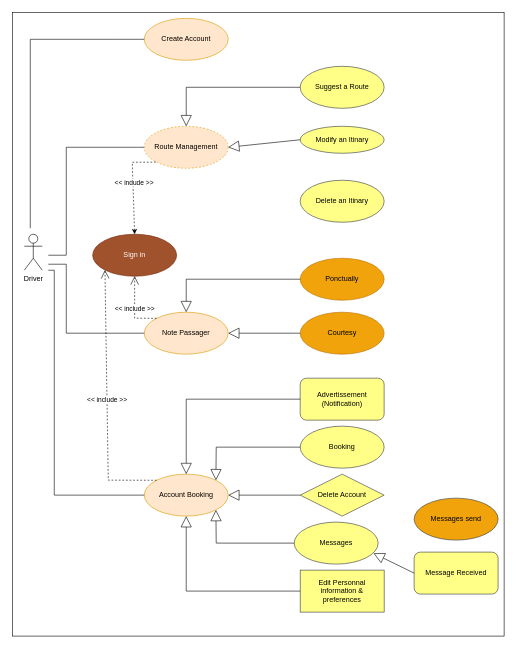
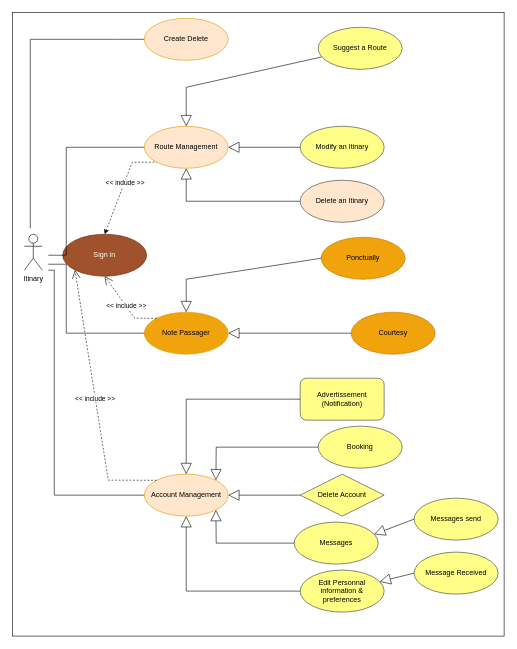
node "Create Account": label "Create Account" -> "Create Delete"
node "Suggest a Route": moved (342, 87) -> (360, 48)
node "Modify an Itinary": size 84x27 -> 84x42
node "Route Management": style dashed -> solid
edge "Delete an Itinary" -> "Route Management": added
node "Delete an Itinary": fillcolor #ffff88 -> #ffe6cc
node "Sign in": moved (135, 255) -> (105, 255)
node "Driver": label "Driver" -> "Itinary"
node "Ponctually": moved (342, 279) -> (363, 258)
node "Note Passager": fillcolor #ffe6cc -> #f0a30a
node "Courtesy": moved (342, 333) -> (393, 333)
node "Booking": moved (342, 447) -> (360, 447)
node "Account Booking": label "Account Booking" -> "Account Management"
node "Messages send": fillcolor #f0a30a -> #ffff88
edge "Messages send" -> "Messages": added
edge "Message Received" -> "Messages": now "Message Received" -> "Edit Personnal information & preferences"
node "Message Received": shape rounded rectangle -> ellipse
node "Edit Personnal information & preferences": shape rectangle -> ellipse
